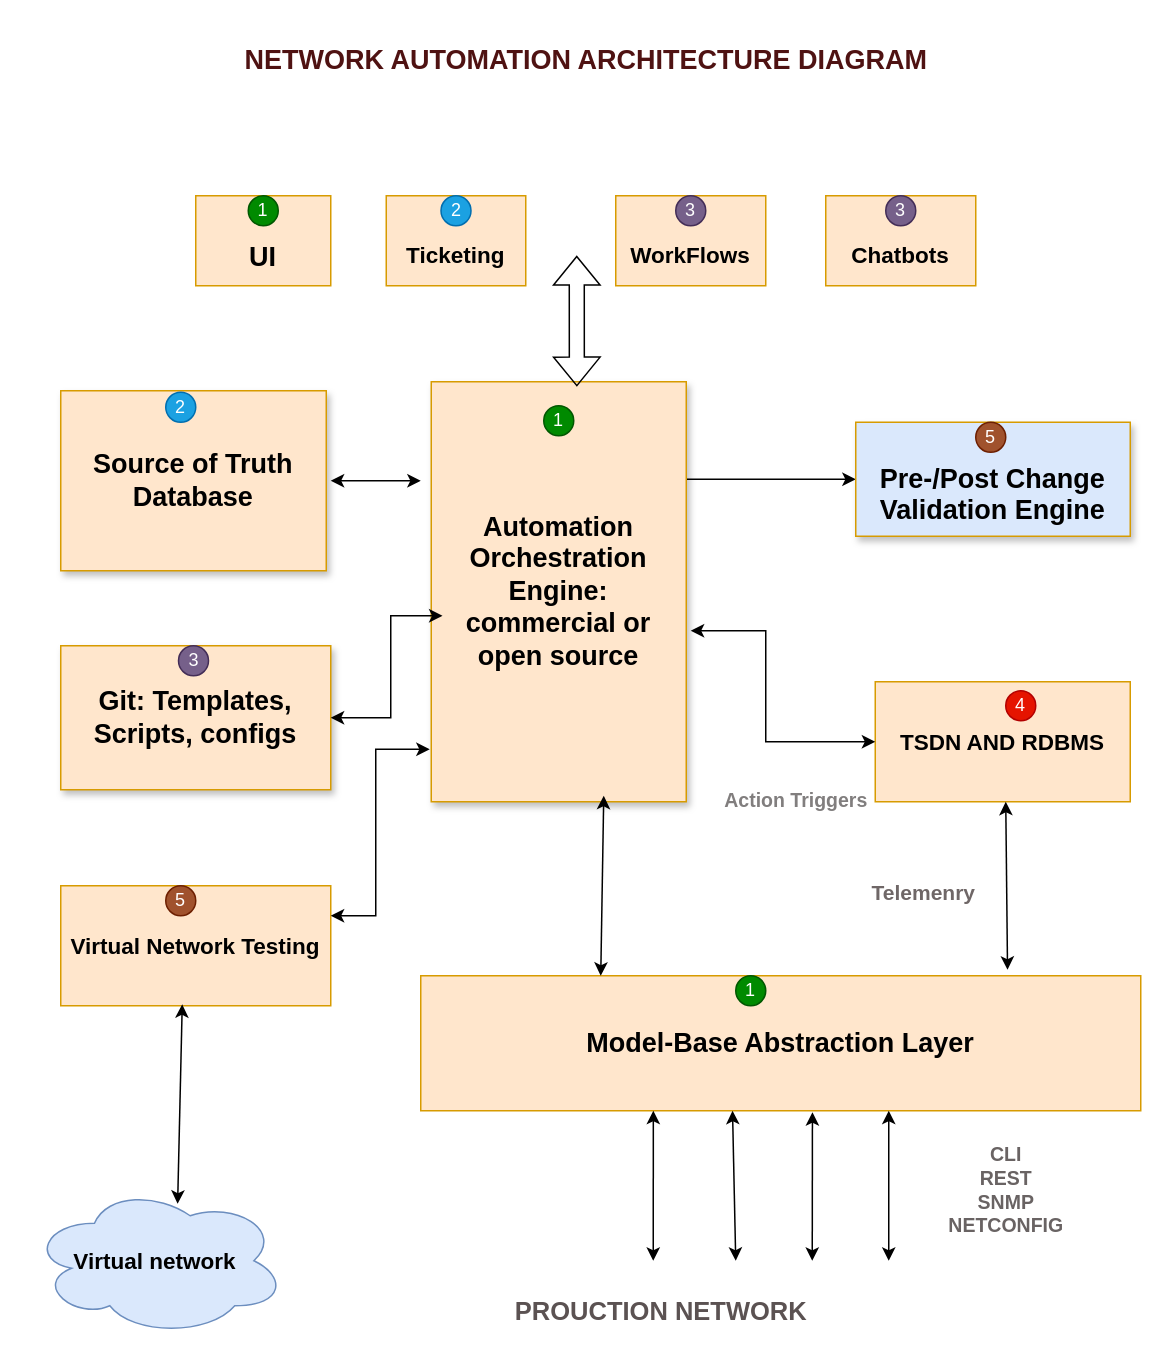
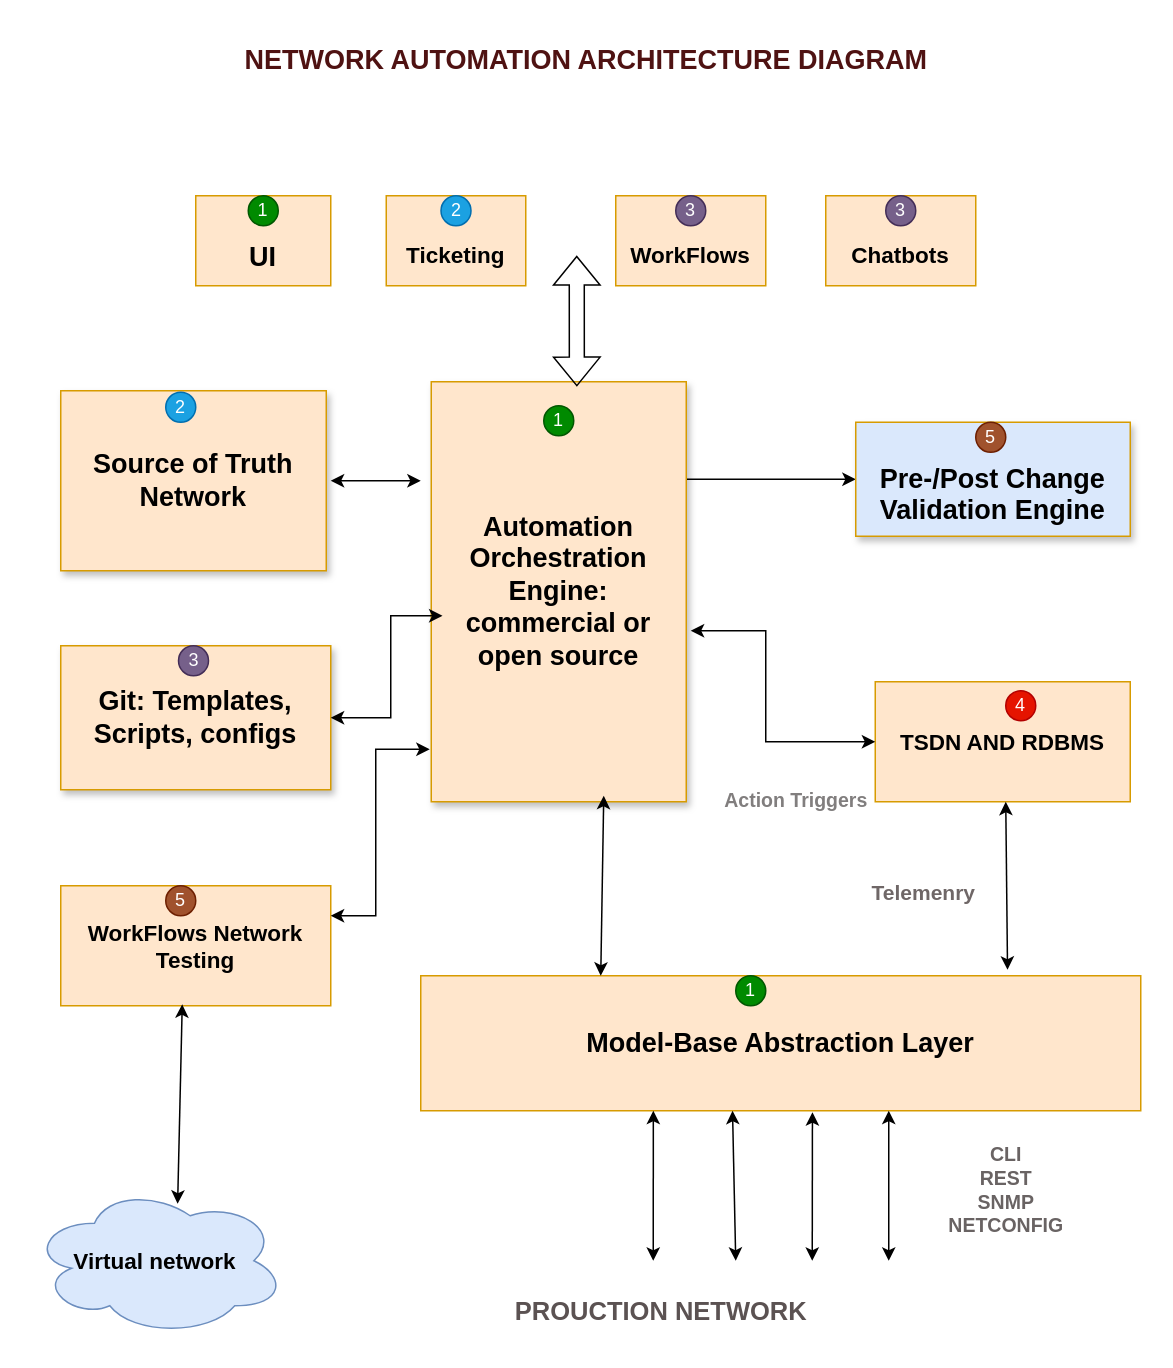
node "Source of Truth Database": label "Source of Truth Database" -> "Source of Truth Network"
node "Virtual Network Testing": label "Virtual Network Testing" -> "WorkFlows Network Testing"
